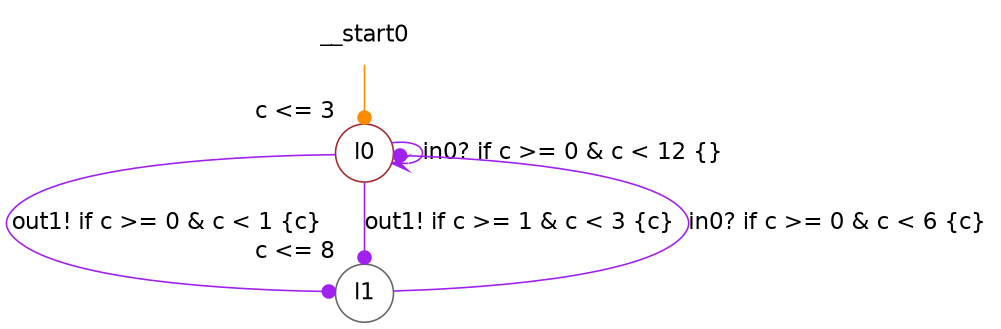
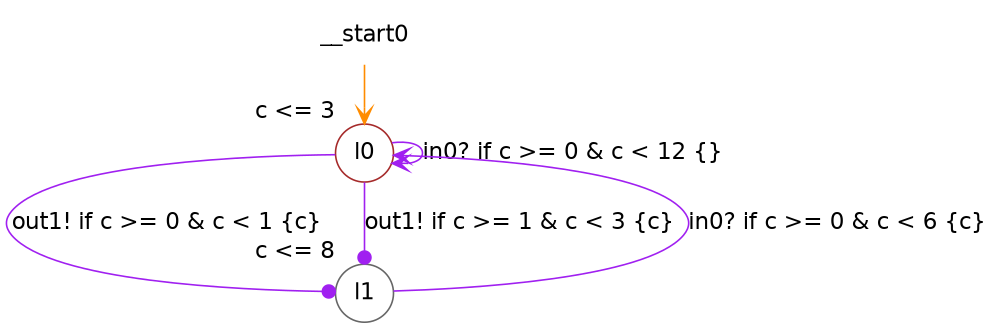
edge "__start0" -> "l0 c <= 3": arrowhead dot -> vee
edge "l1 c <= 8" -> "l0 c <= 3": arrowhead dot -> vee
